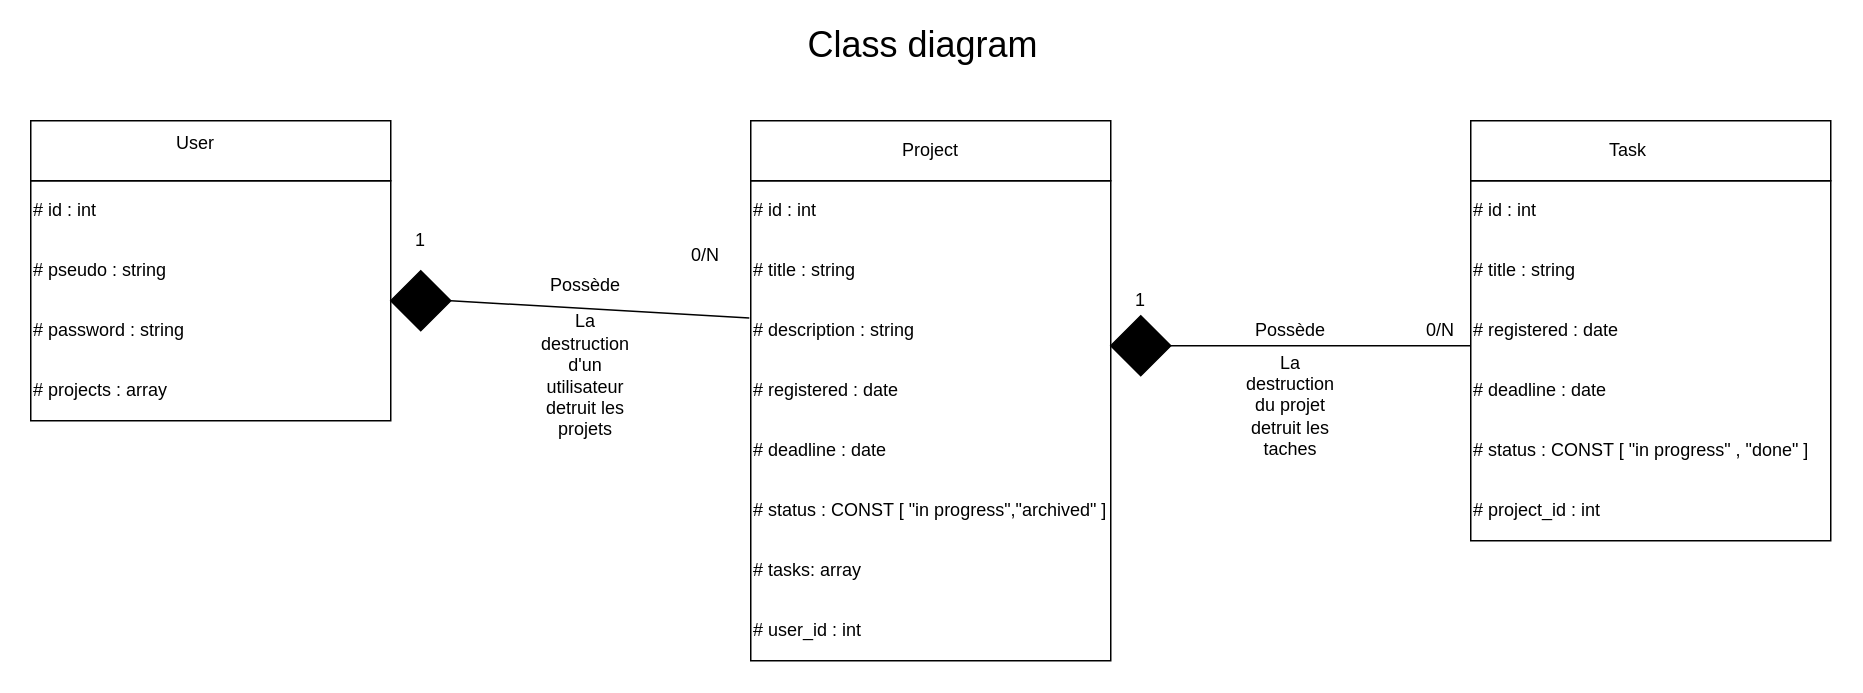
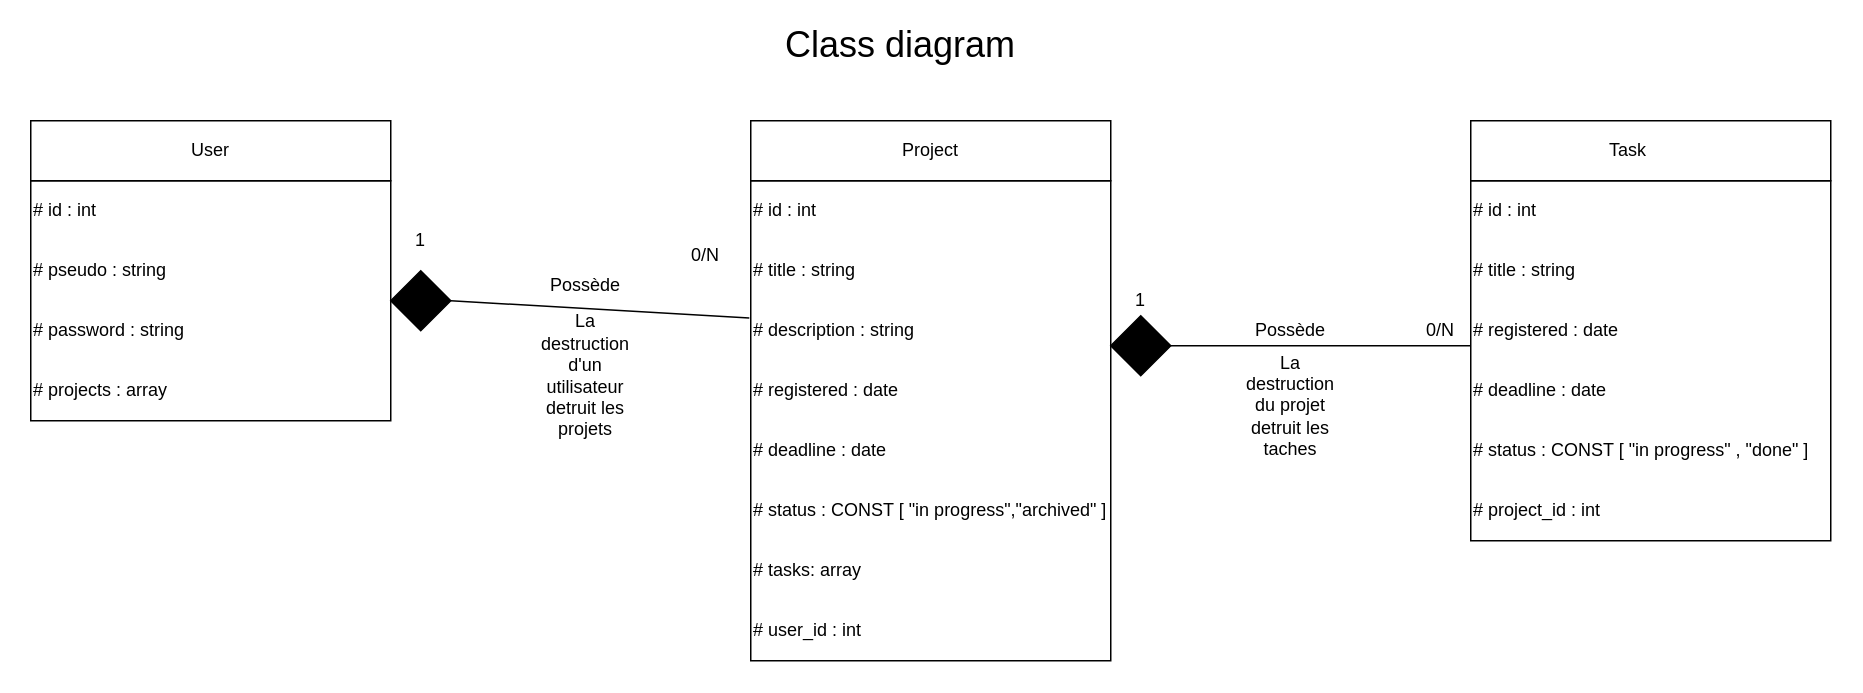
node "Class diagram": moved (923, 46) -> (901, 46)
node "User": moved (196, 143) -> (211, 151)
